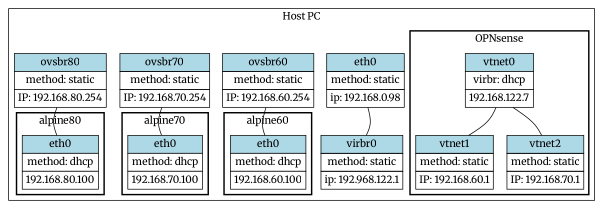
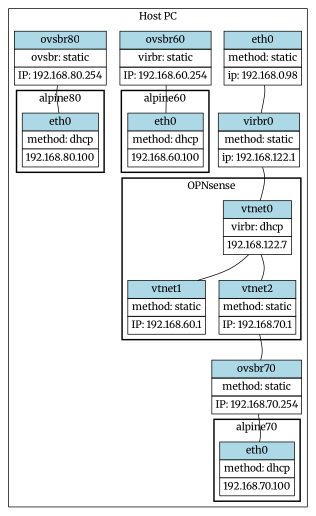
node "ovsbr80": text "method: static" -> "ovsbr: static"
node "ovsbr60": text "method: static" -> "virbr: static"
node "virbr0": text "ip: 192.968.122.1" -> "ip: 192.168.122.1"
edge "virbr0" -- "vtnet0": added
edge "vtnet2" -- "ovsbr70": added
